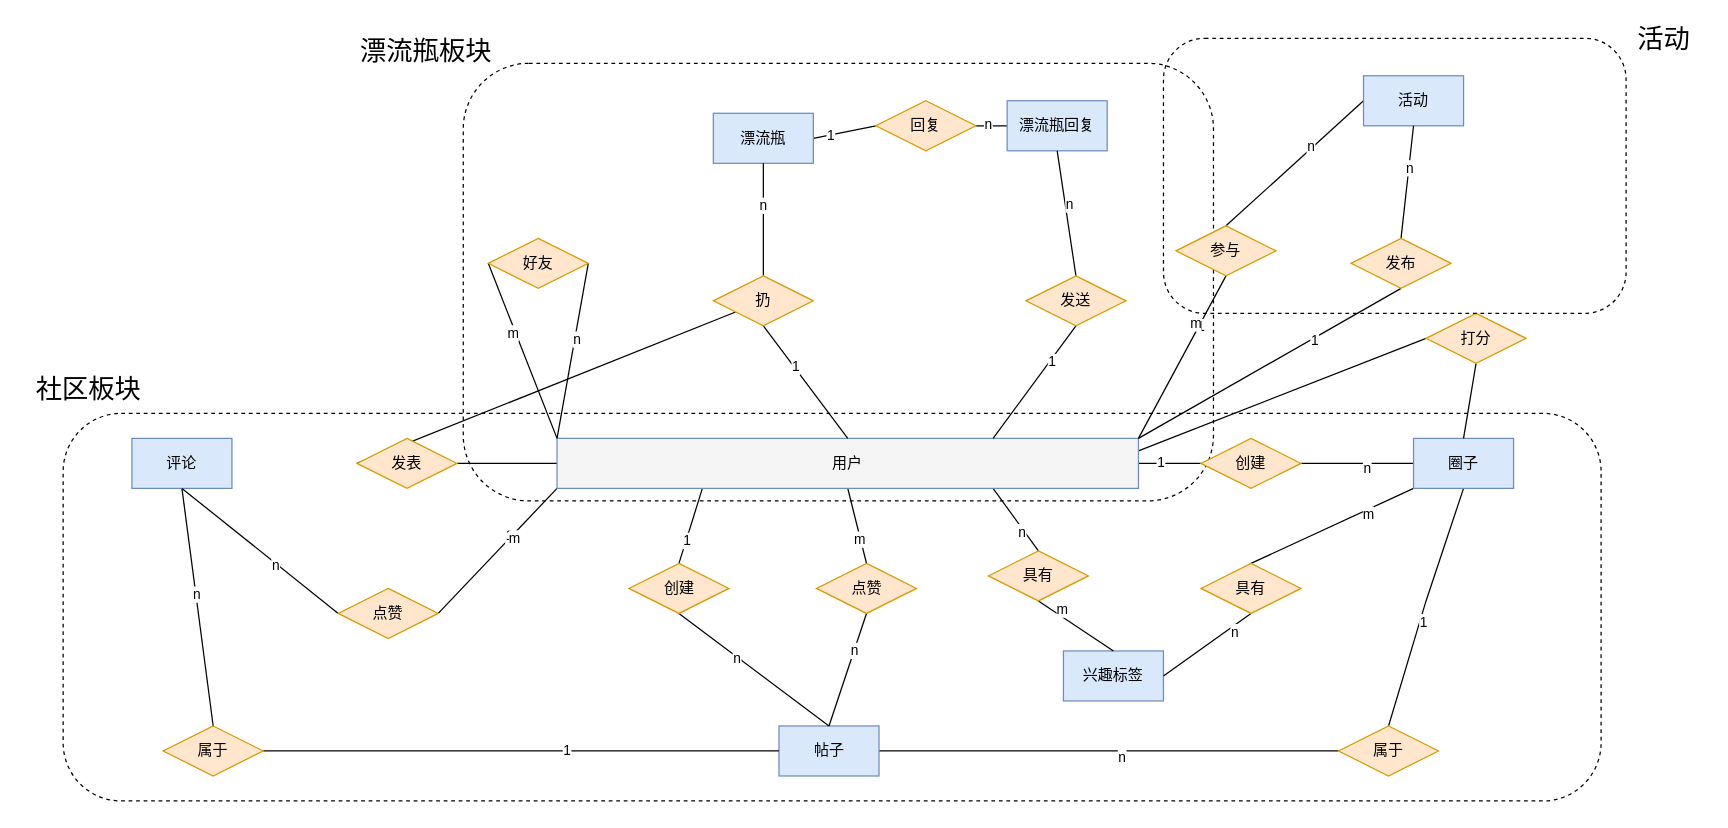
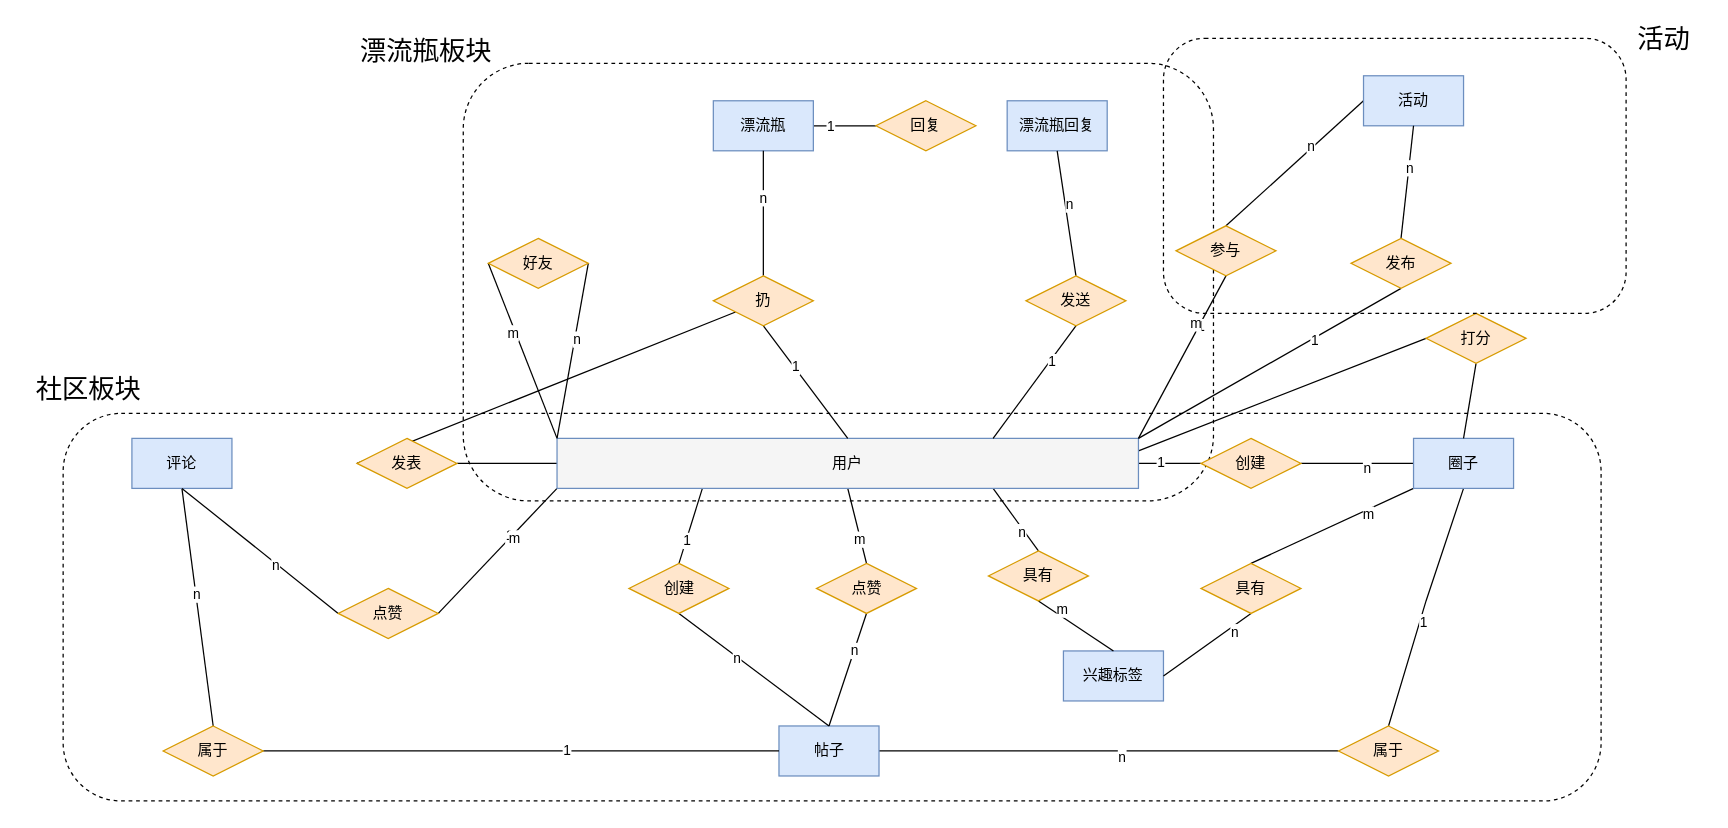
edge "回复" -- "漂流瓶回复": removed, label "n"
node "漂流瓶": moved (763, 138) -> (763, 126)
